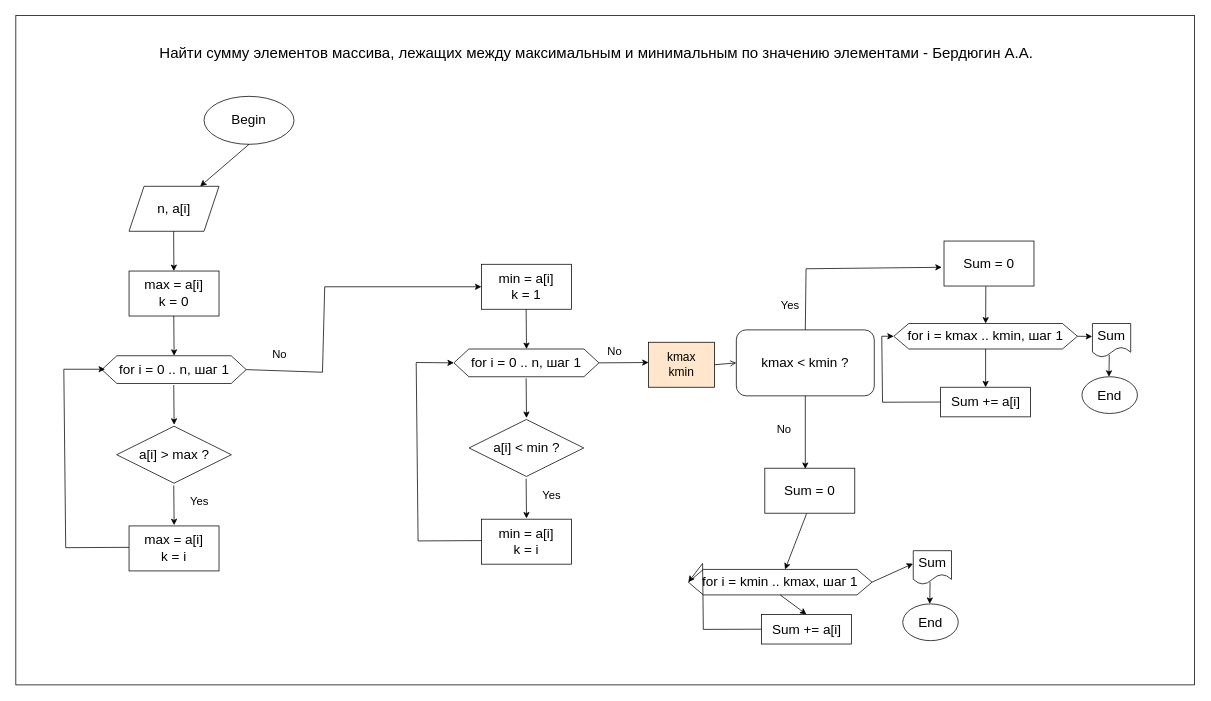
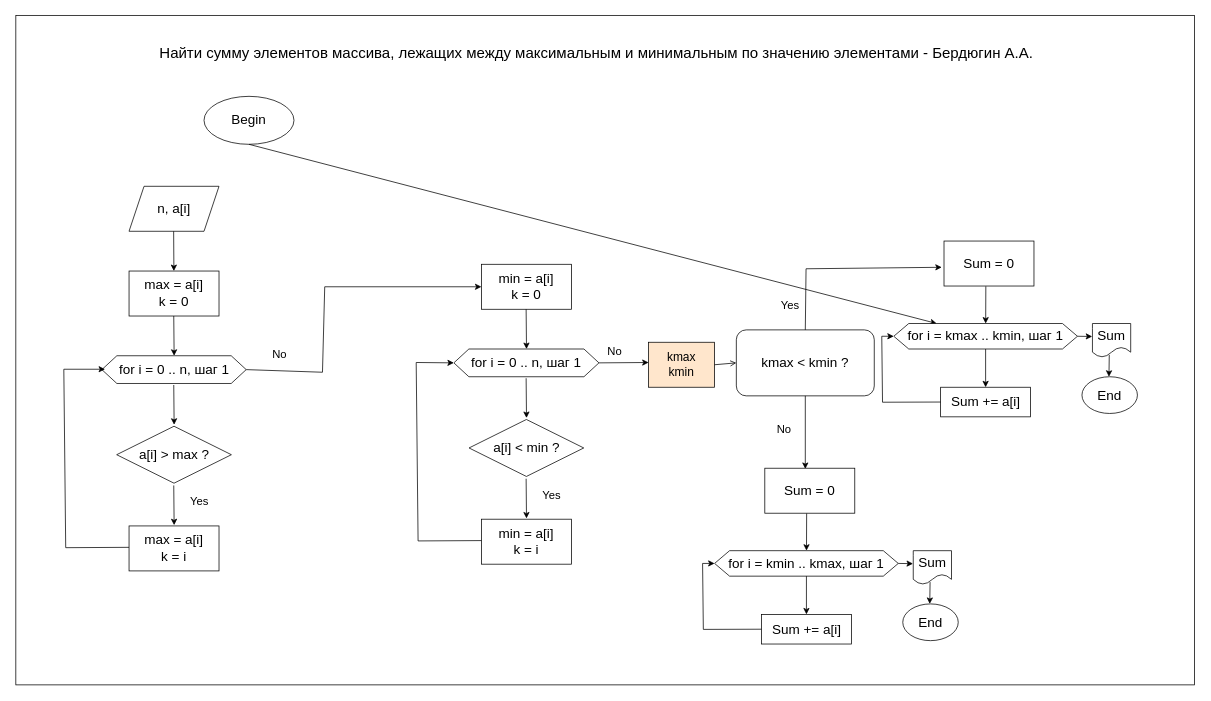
edge "Begin" -> "n, a[i]": now "Begin" -> "for i = kmax .. kmin, шаг 1"
node "min = a[i] k = 1": label "min = a[i] k = 1" -> "min = a[i] k = 0"
node "for i = kmin .. kmax, шаг 1": moved (780, 582) -> (806, 564)
